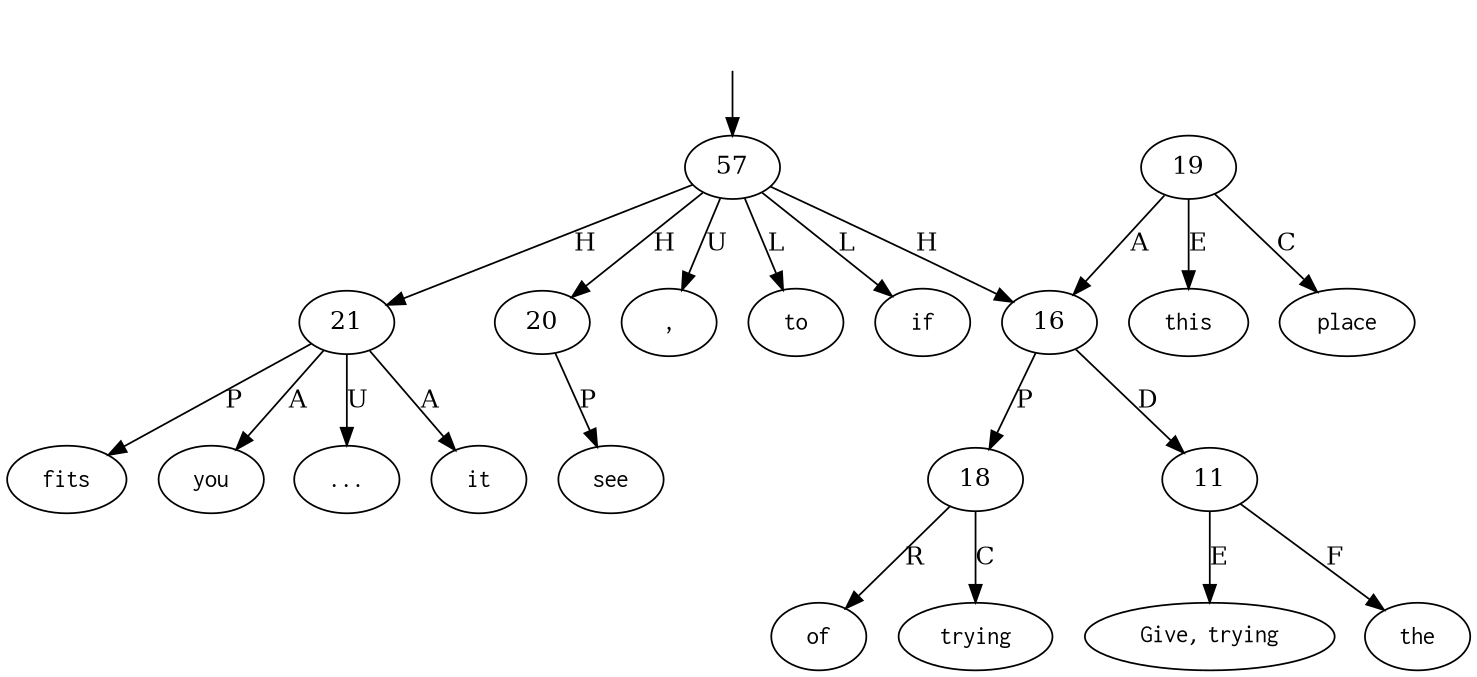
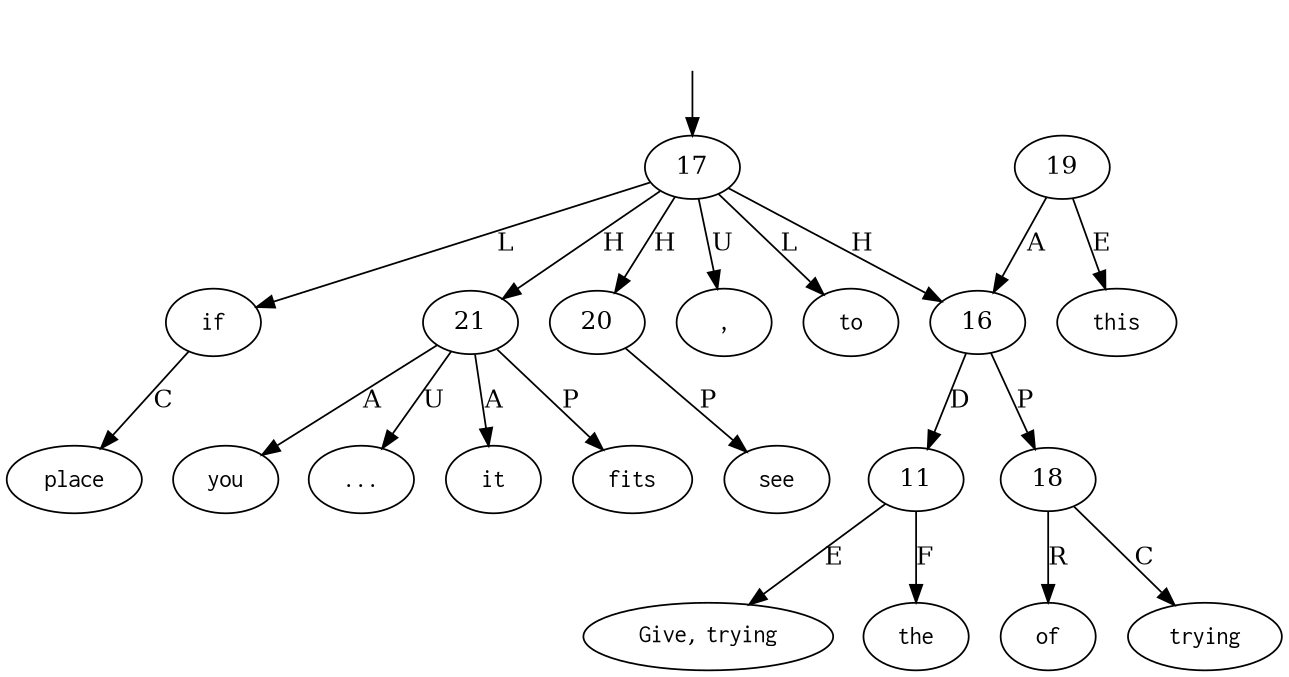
node "57": label "57" -> "17"
edge "19" -> "place": now "if" -> "place"
